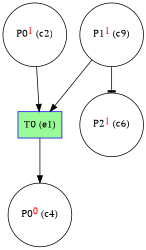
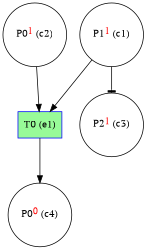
node "P1": text "(c9)" -> "(c1)"
node "P2": text "(c6)" -> "(c3)"
